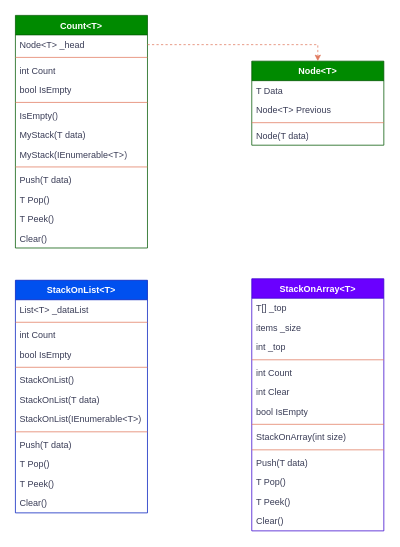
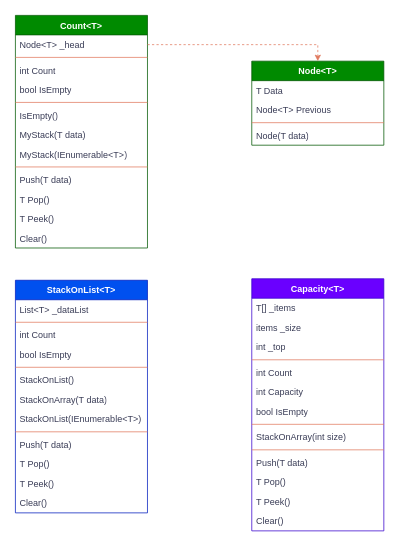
node "StackOnArray<T>": label "StackOnArray<T>" -> "Capacity<T>"
node "T[] _top": label "T[] _top" -> "T[] _items"
node "int Clear": label "int Clear" -> "int Capacity"
node "StackOnList(T data)": label "StackOnList(T data)" -> "StackOnArray(T data)"
